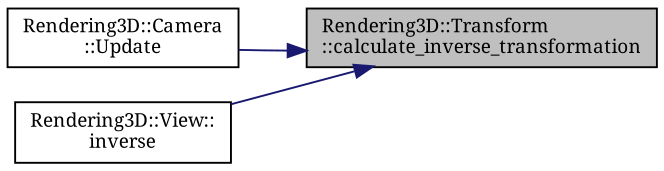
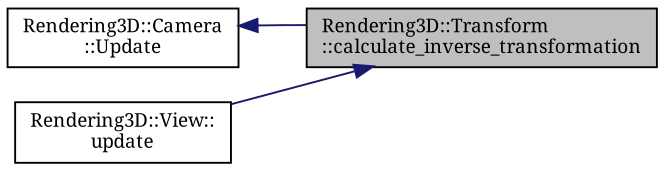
edge "Rendering3D::Camera ::Update" -> "Rendering3D::Transform ::calculate_inverse_transformation": reversed
node "Rendering3D::View:: inverse": label "Rendering3D::View:: inverse" -> "Rendering3D::View:: update"
